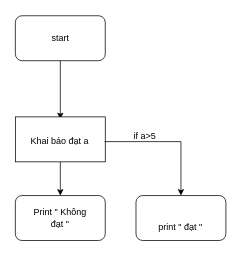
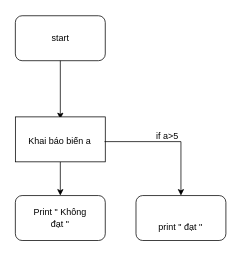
node "if a>5": moved (145, 136) -> (168, 136)
node "Khai báo đạt a": label "Khai báo đạt a" -> "Khai báo biến a"
